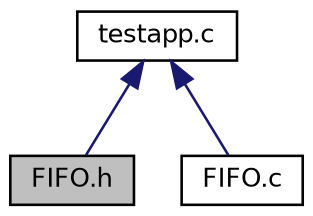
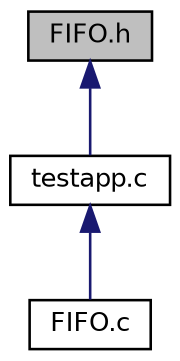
edge "FIFO.h" -> "testapp.c": reversed
